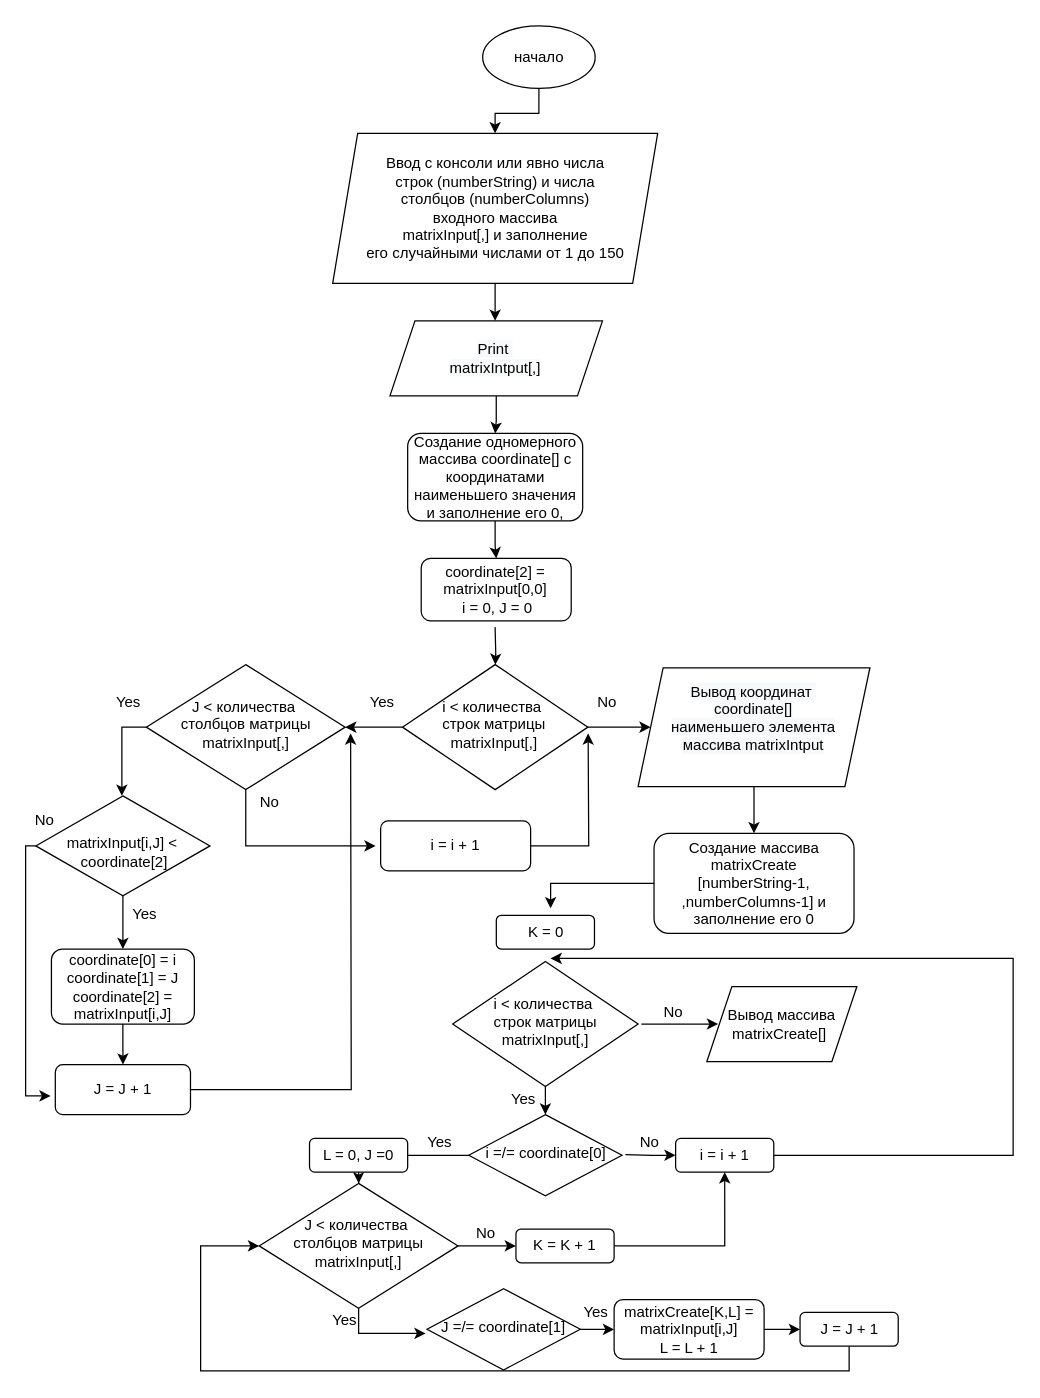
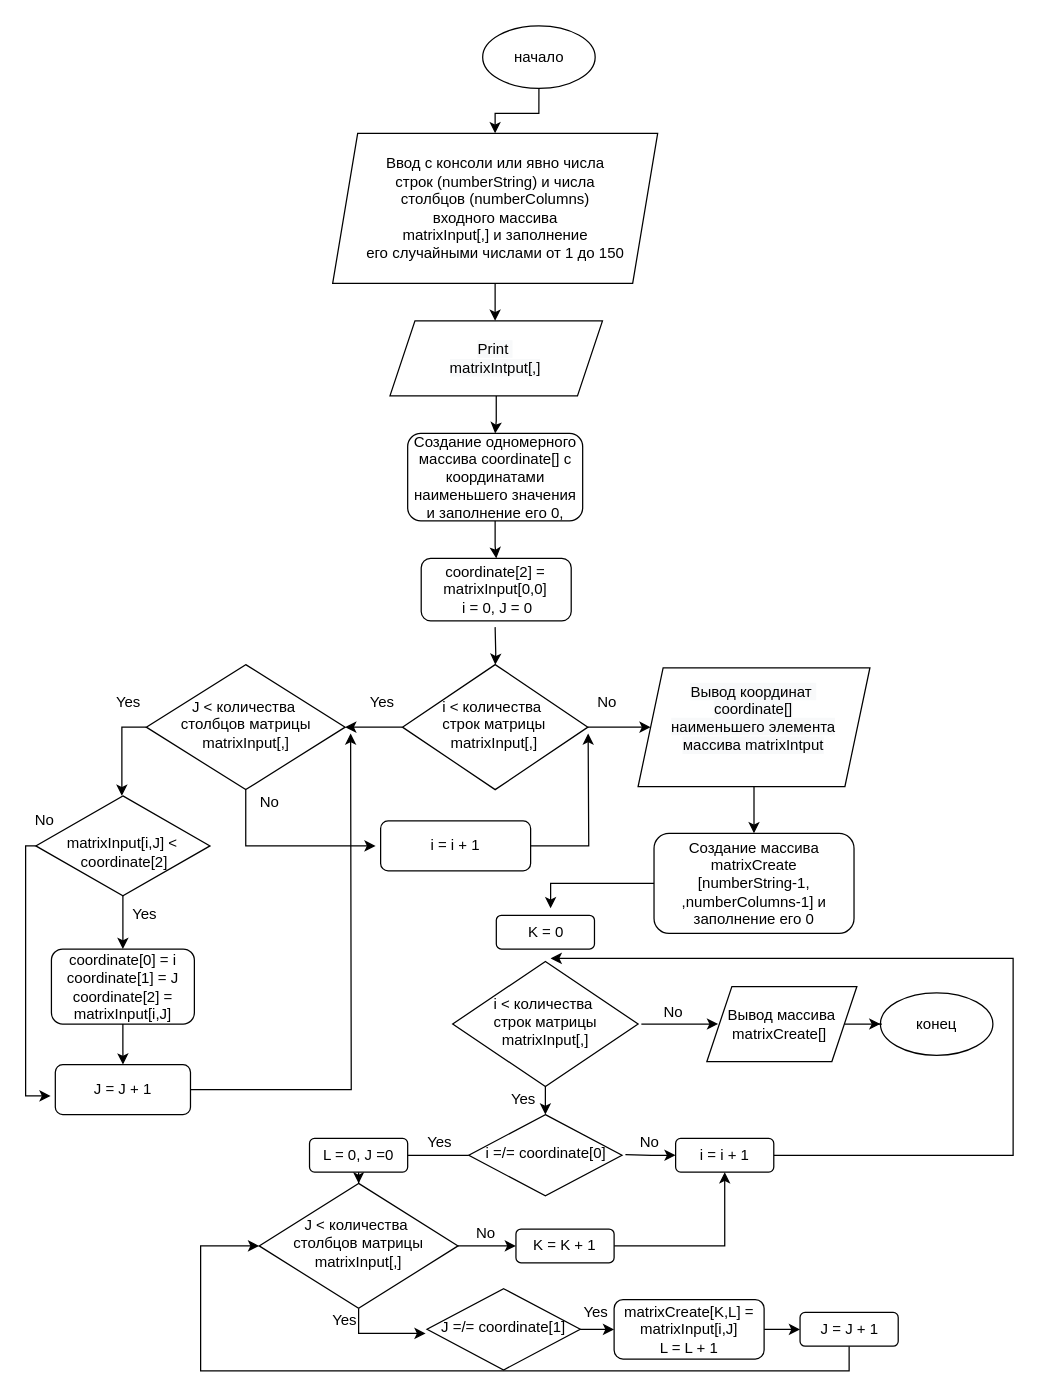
edge "Вывод массиваmatrixCreate[]" -> "конец": added
node "конец": added
